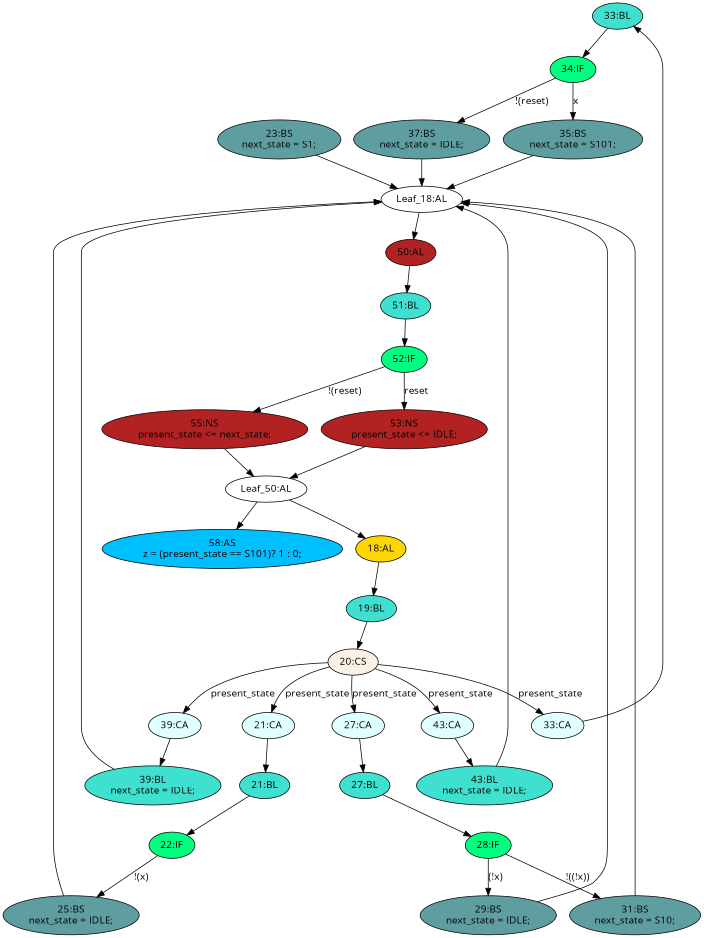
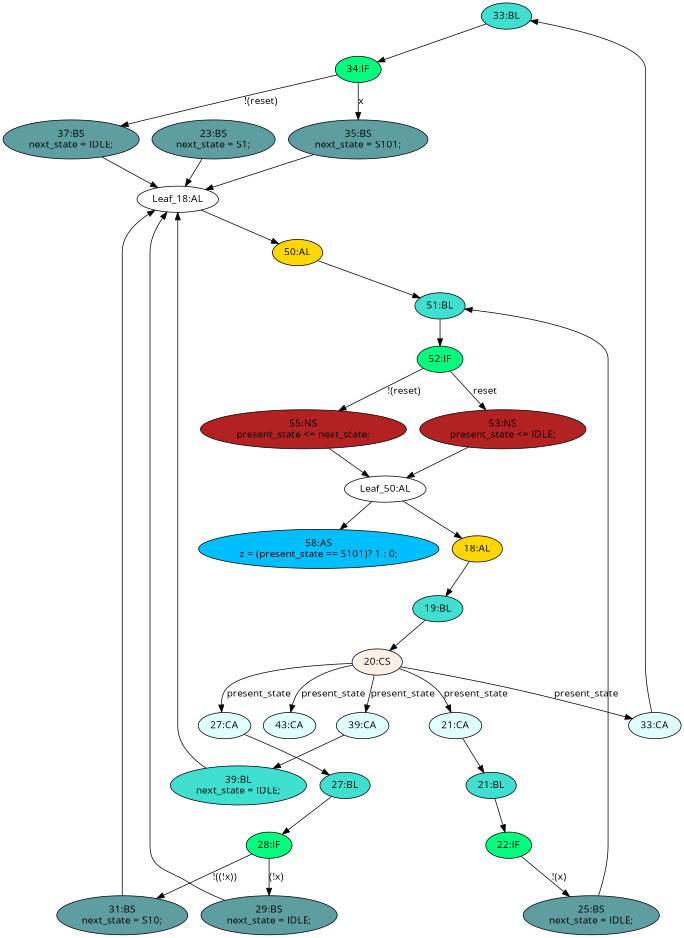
node "50:AL": fillcolor firebrick -> gold
edge "25:BS next_state = IDLE;" -> "Leaf_18:AL": now "25:BS next_state = IDLE;" -> "51:BL"
node "43:BL next_state = IDLE;": removed
